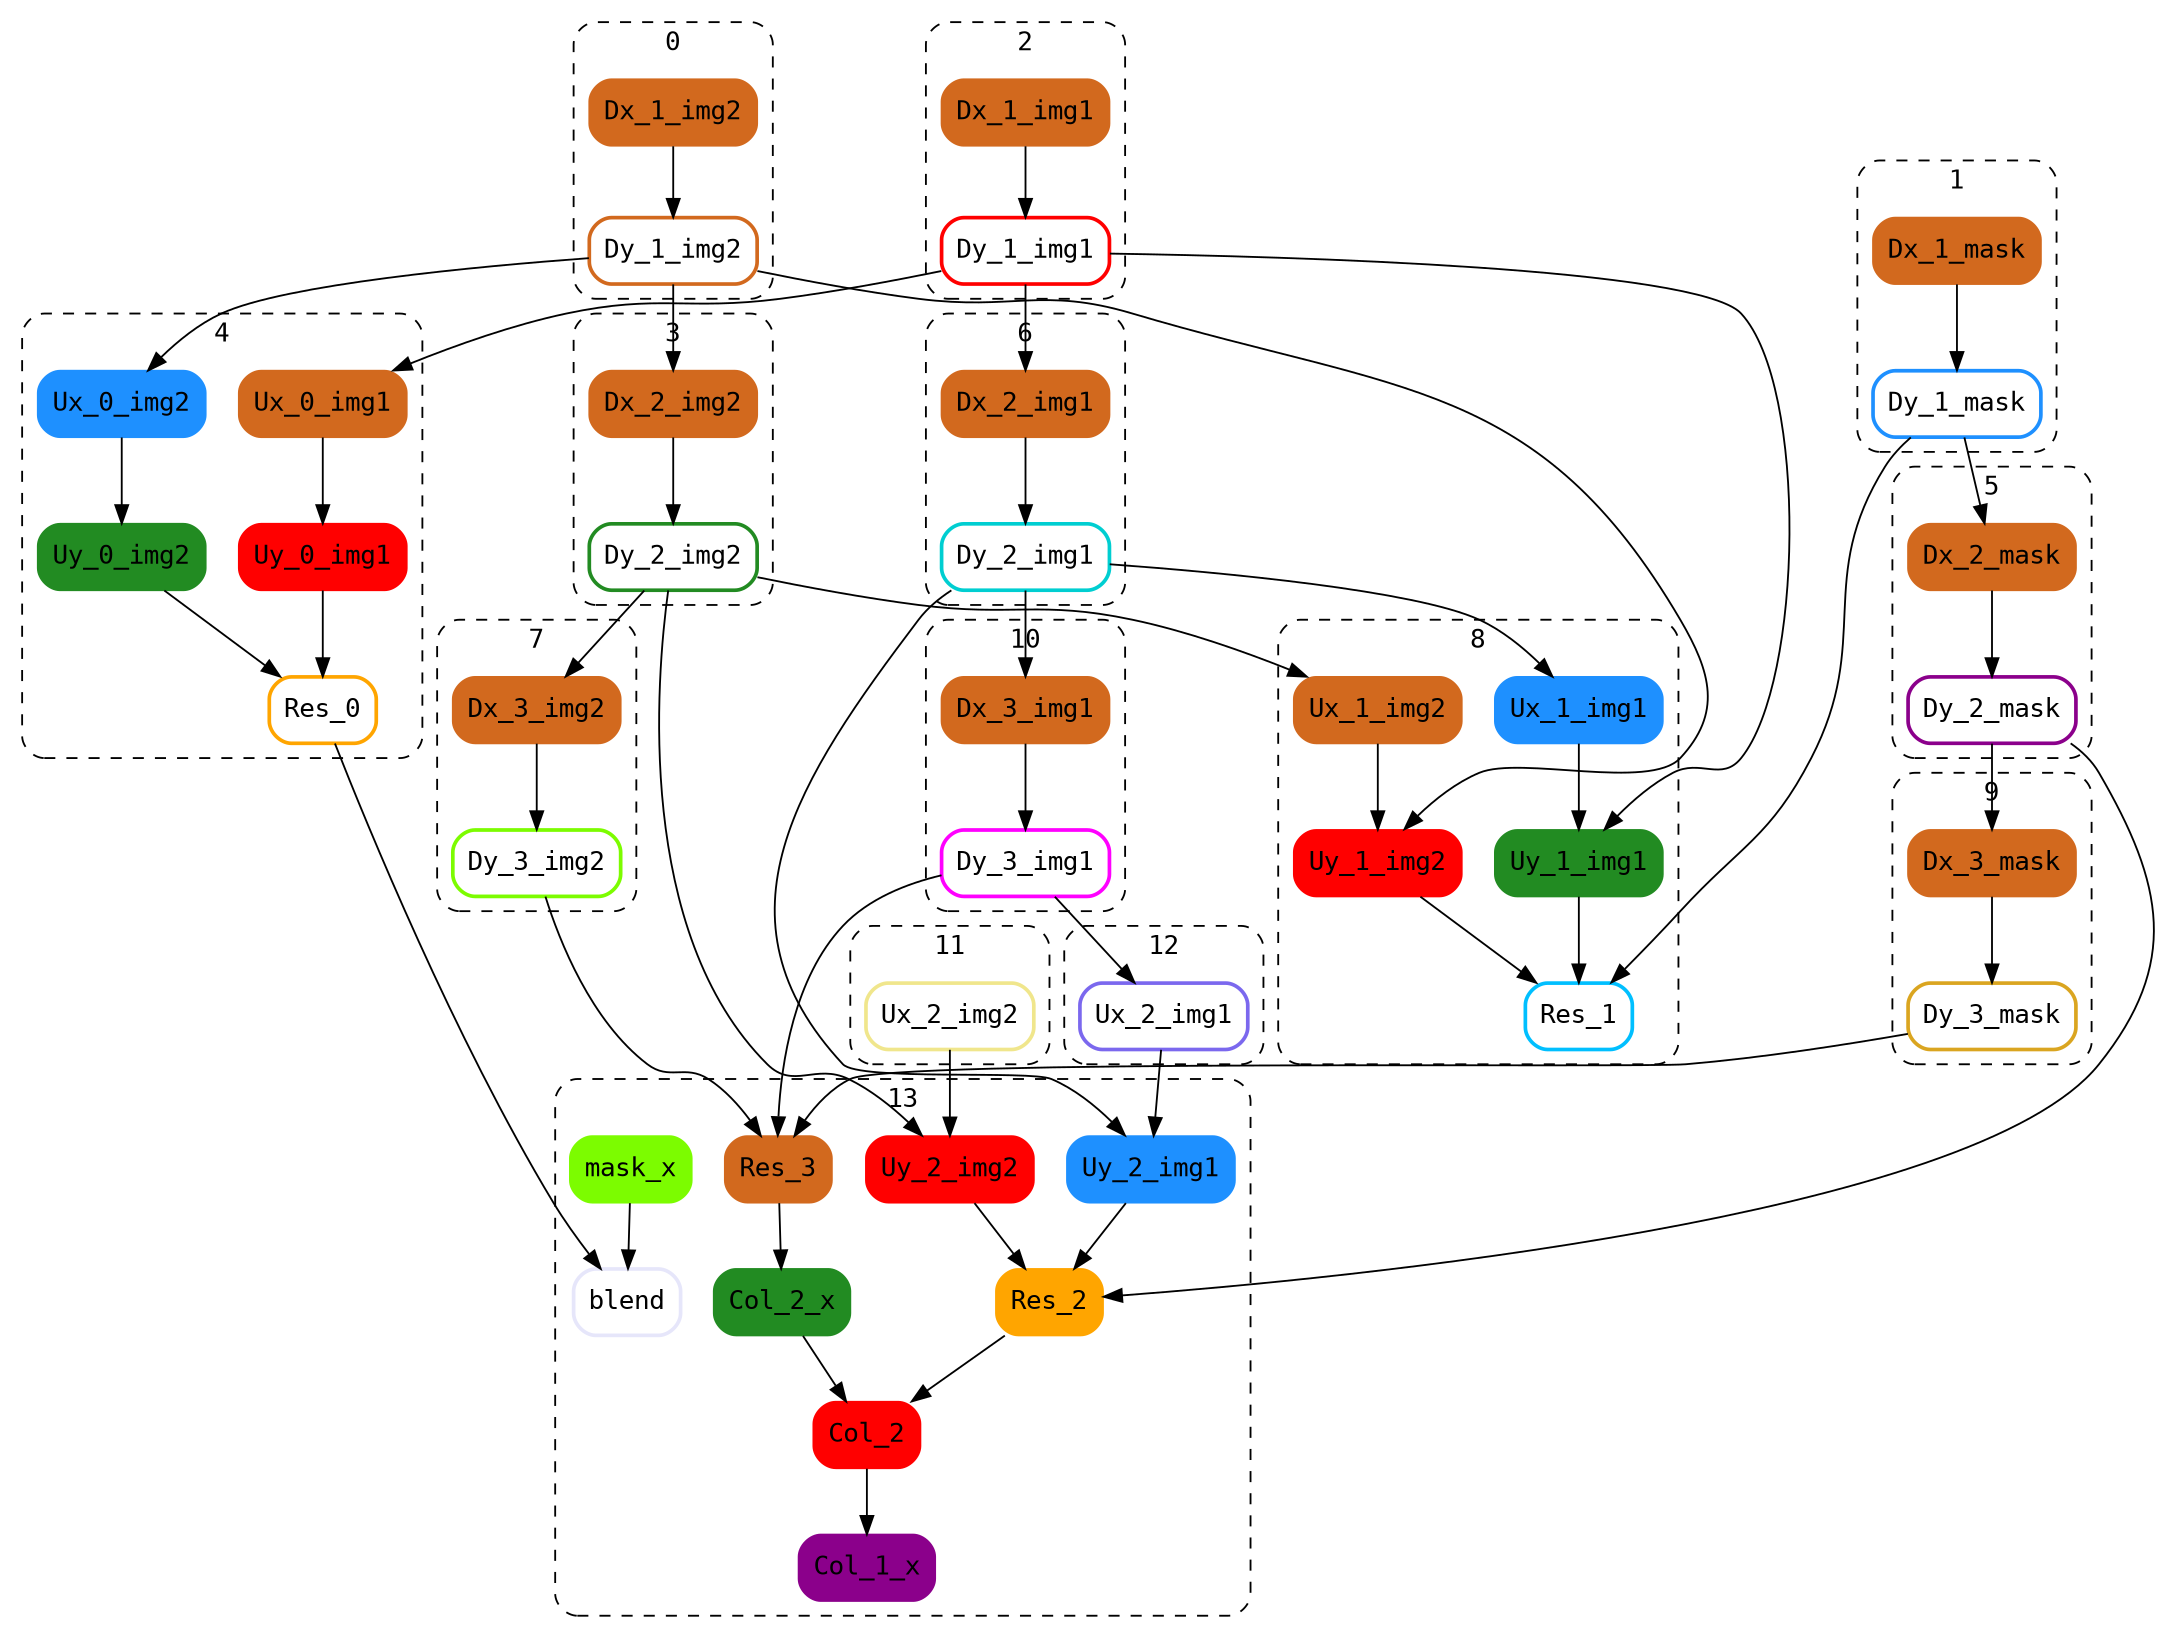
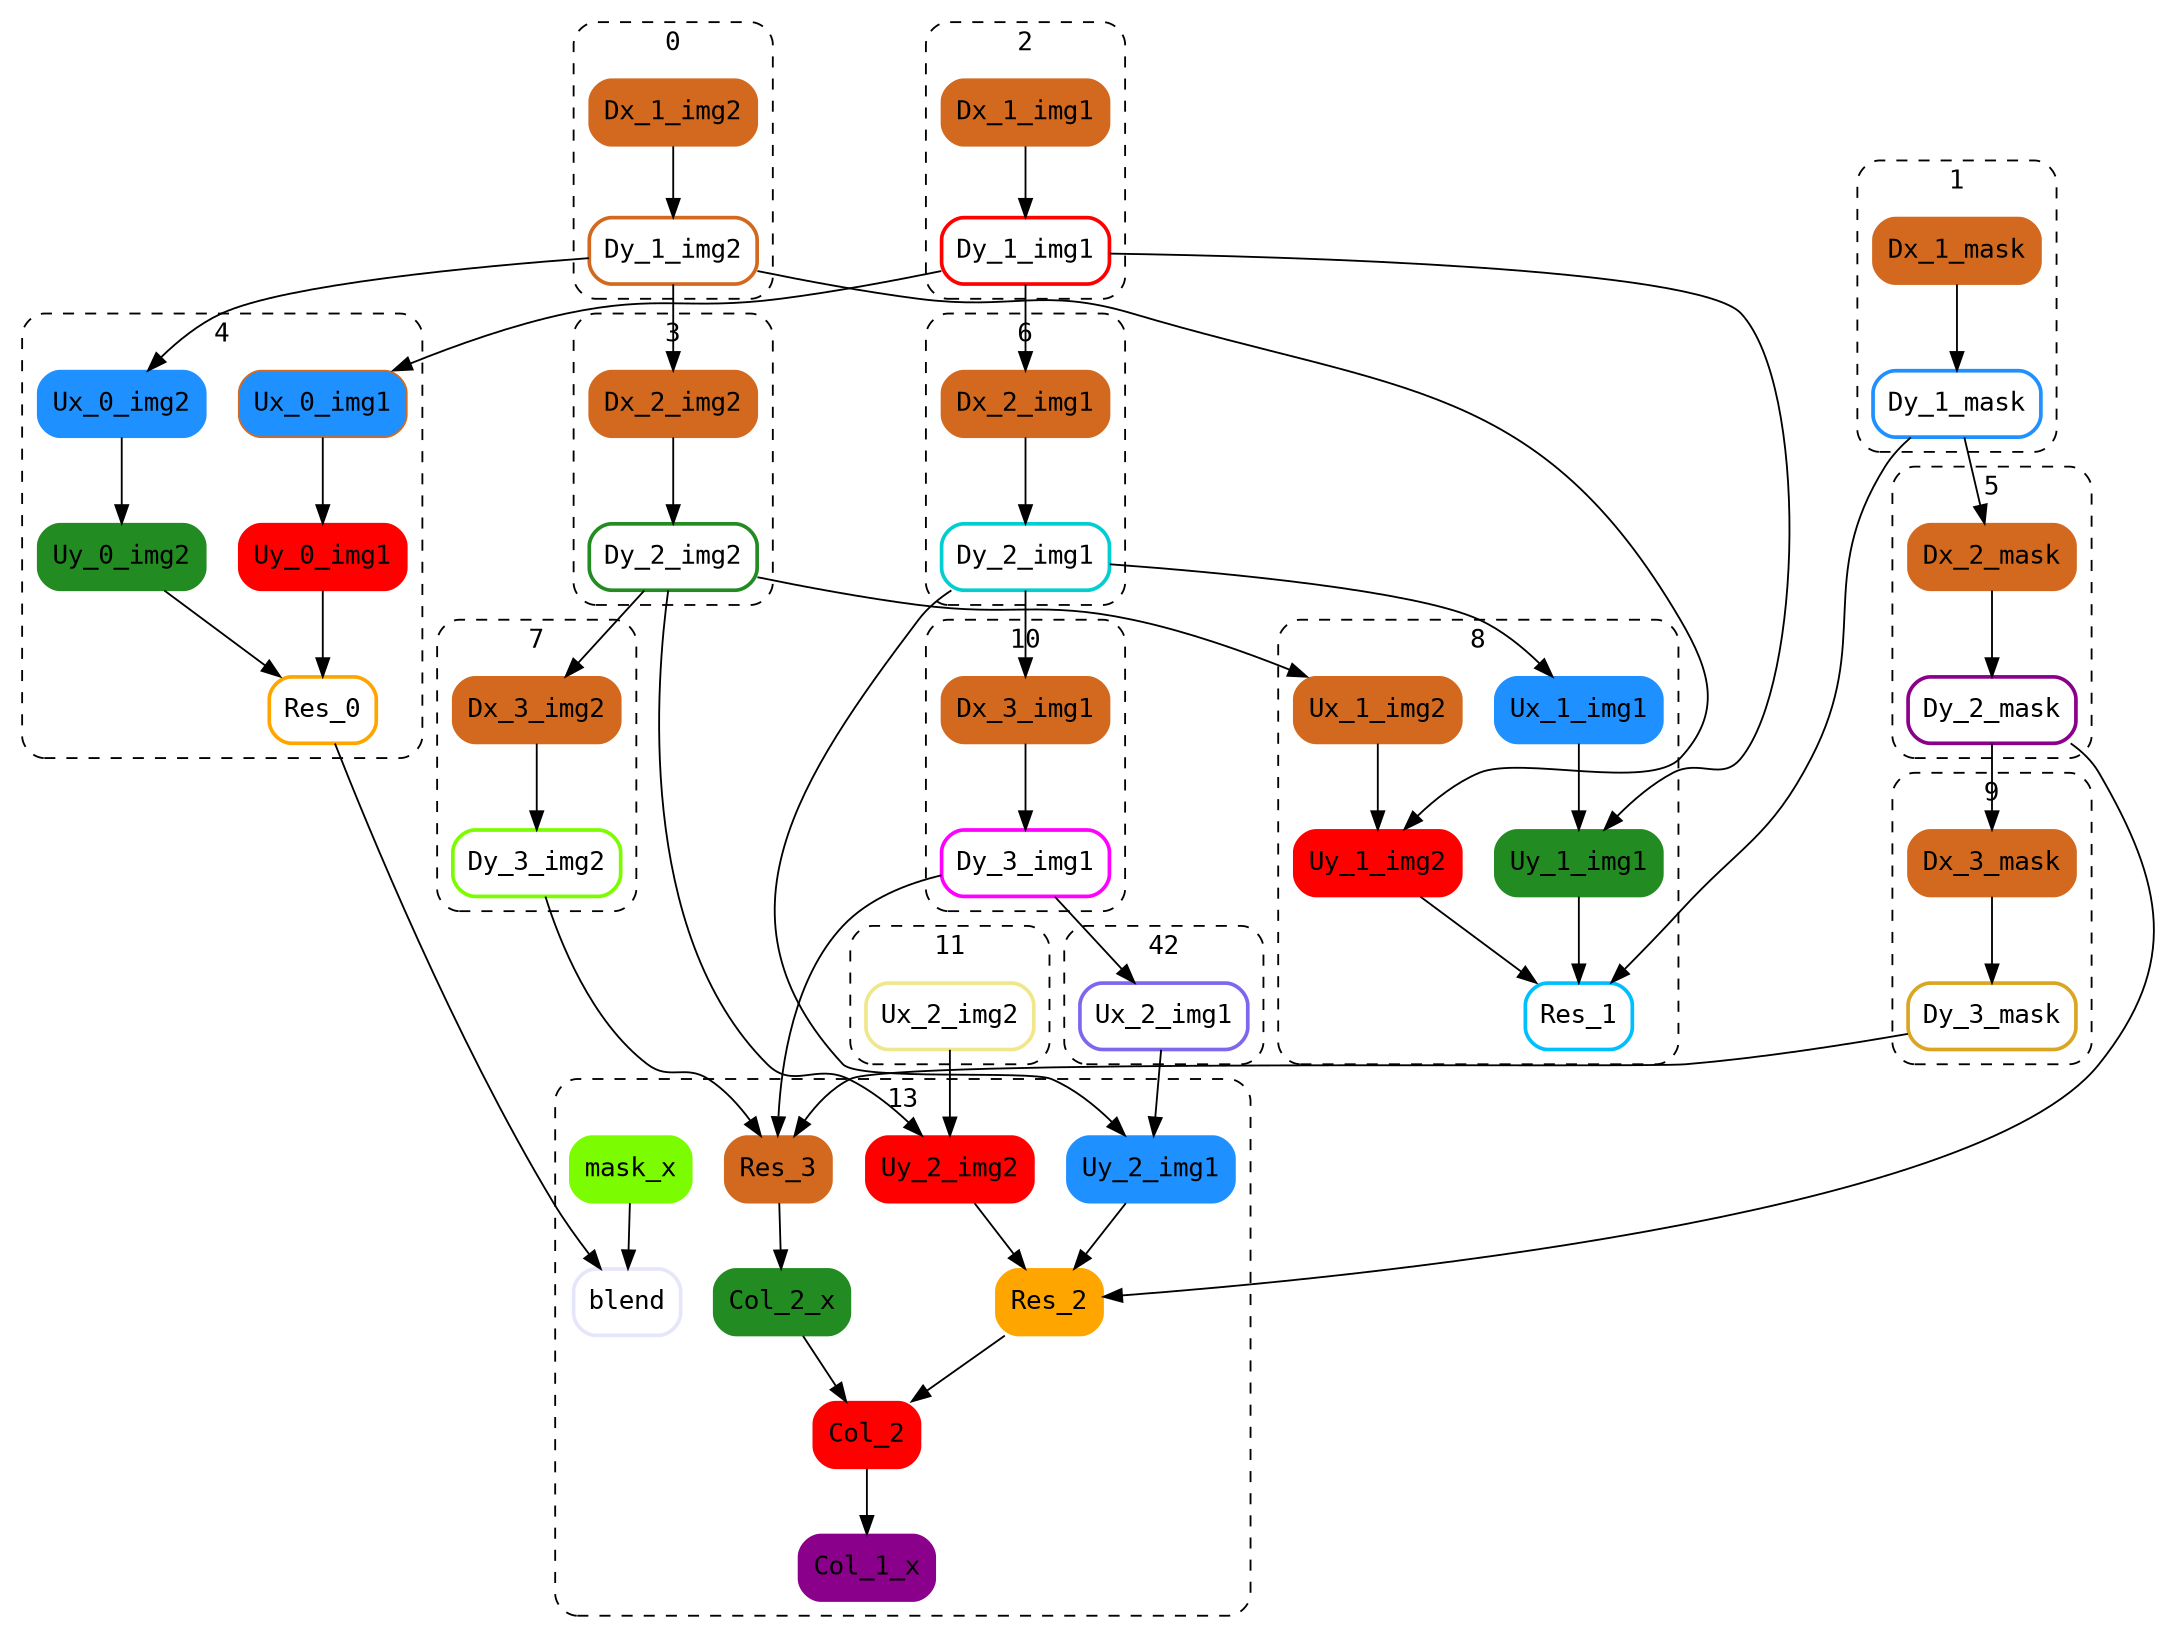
node "Ux_0_img1": fillcolor #d2691e -> #1e90ff
cluster "12": label "12" -> "42"
